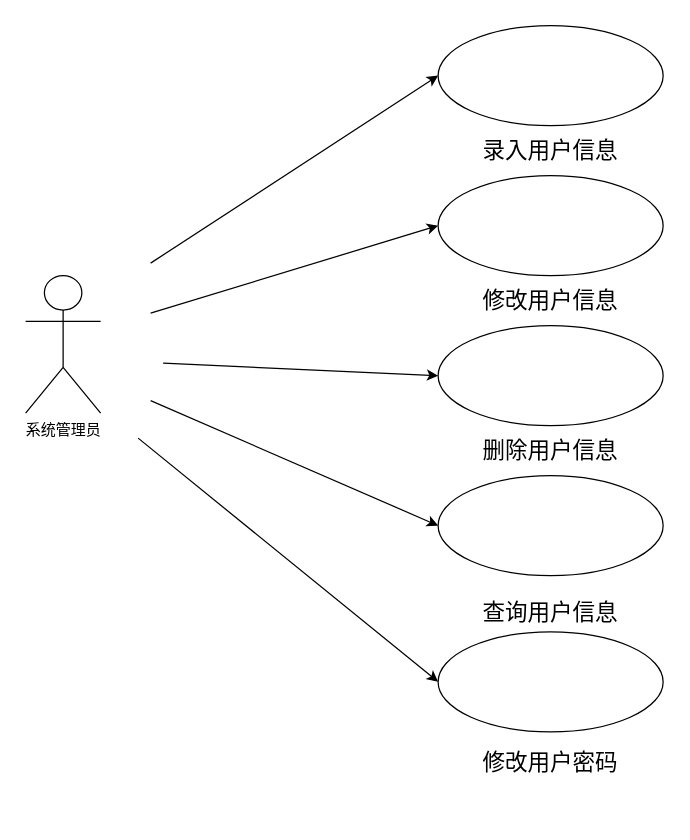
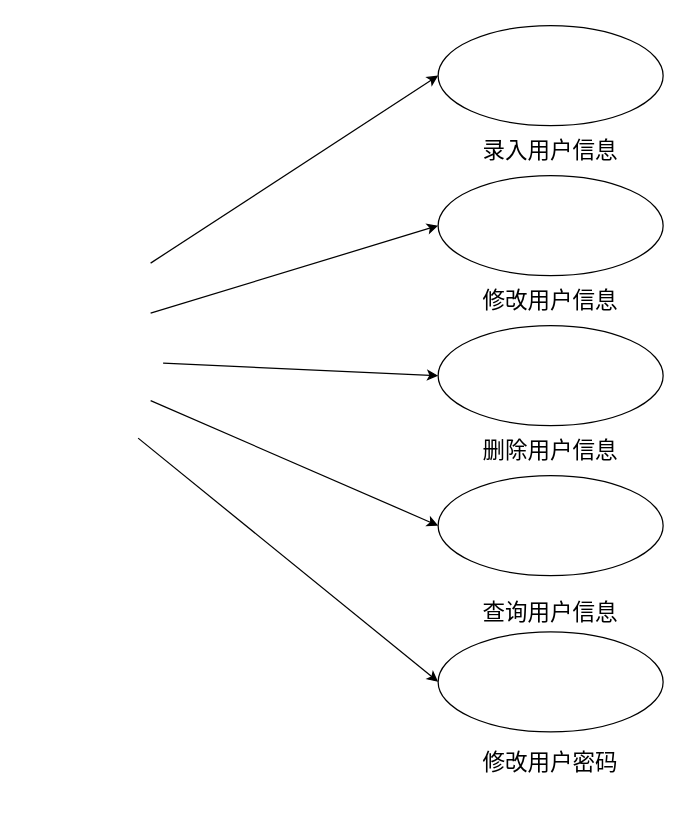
node "系统管理员": removed
